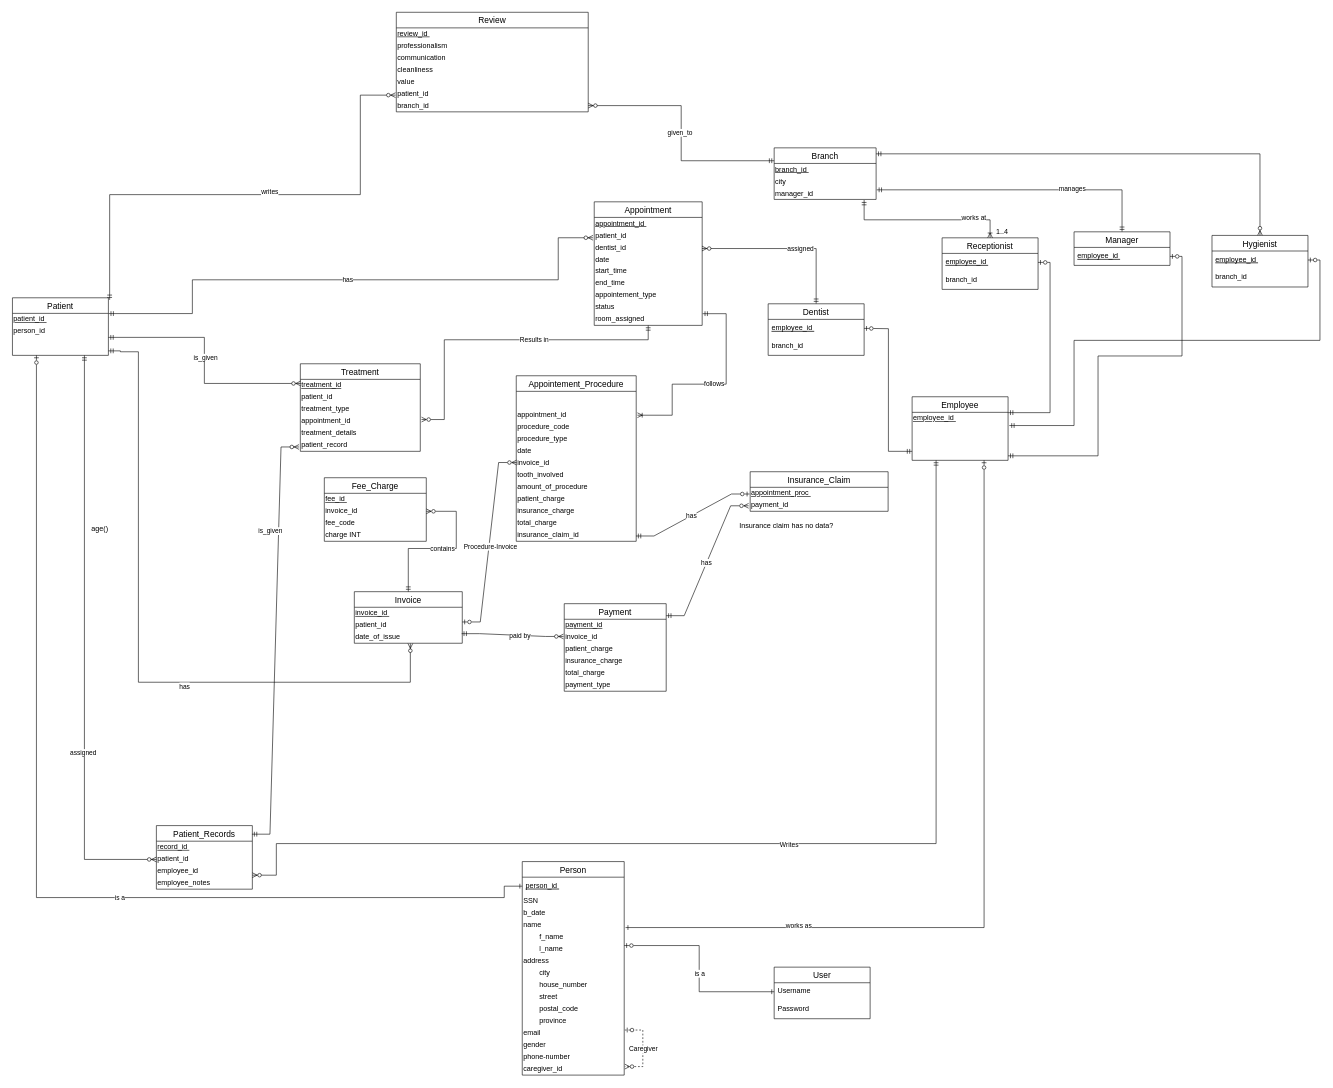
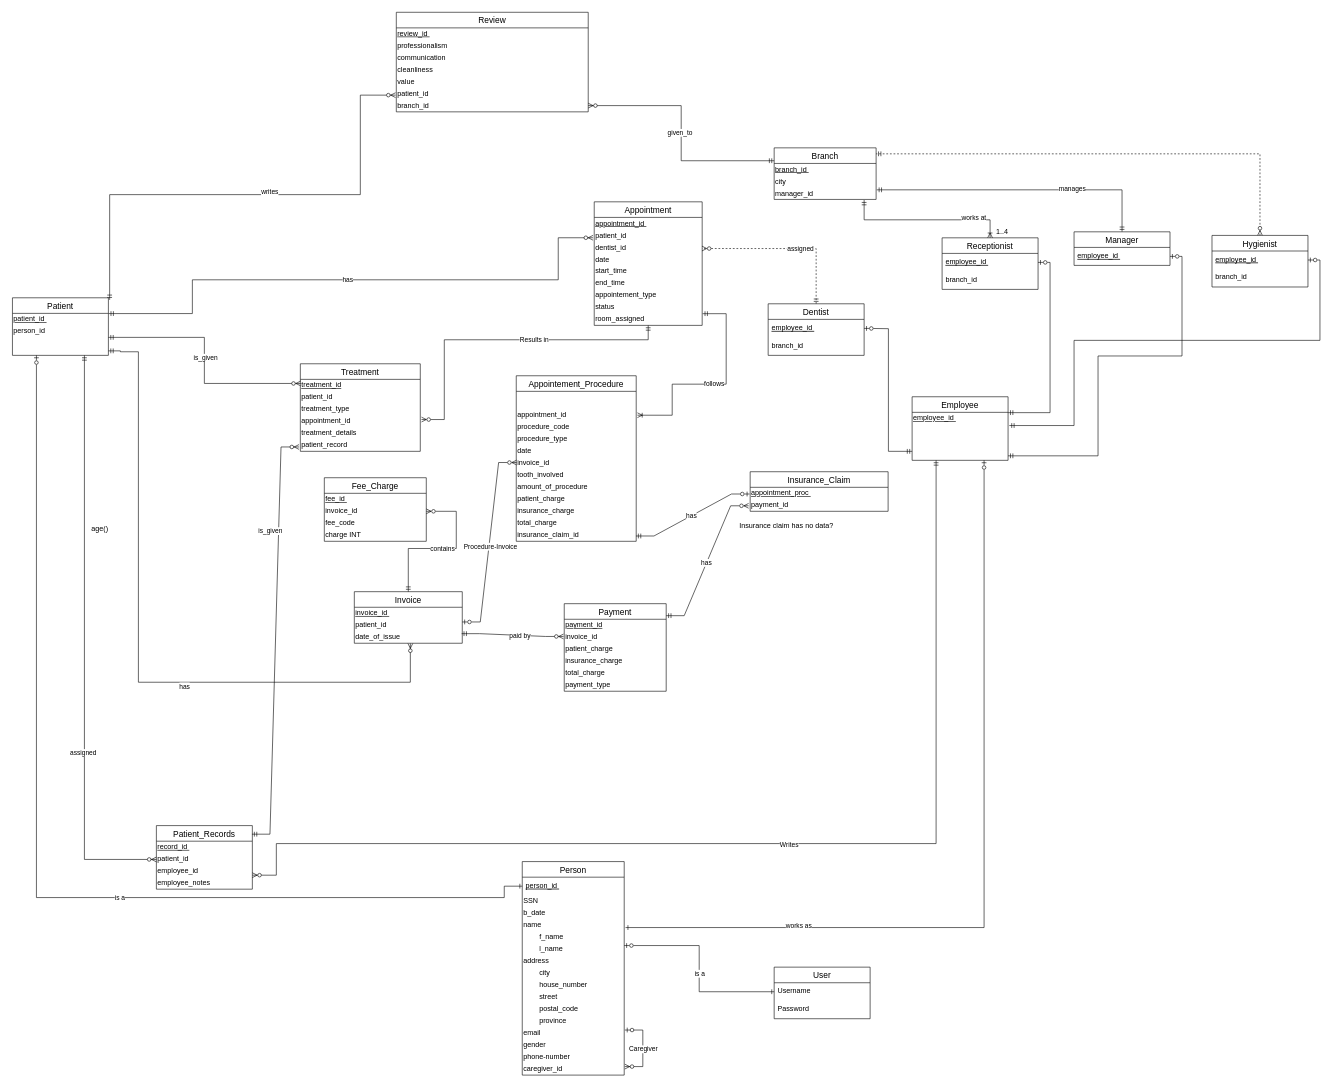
edge "Branch" -- "Hygienist": style solid -> dashed
edge "dentist_id" -- "Dentist": style solid -> dashed
edge "email" -- "caregiver_id": style dashed -> solid
